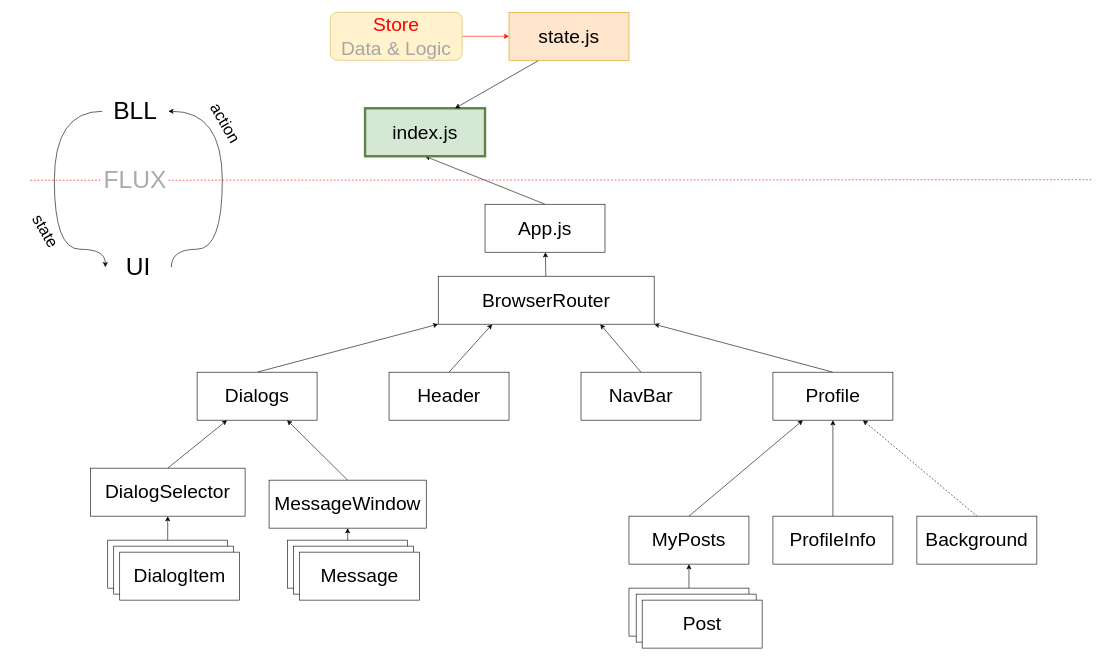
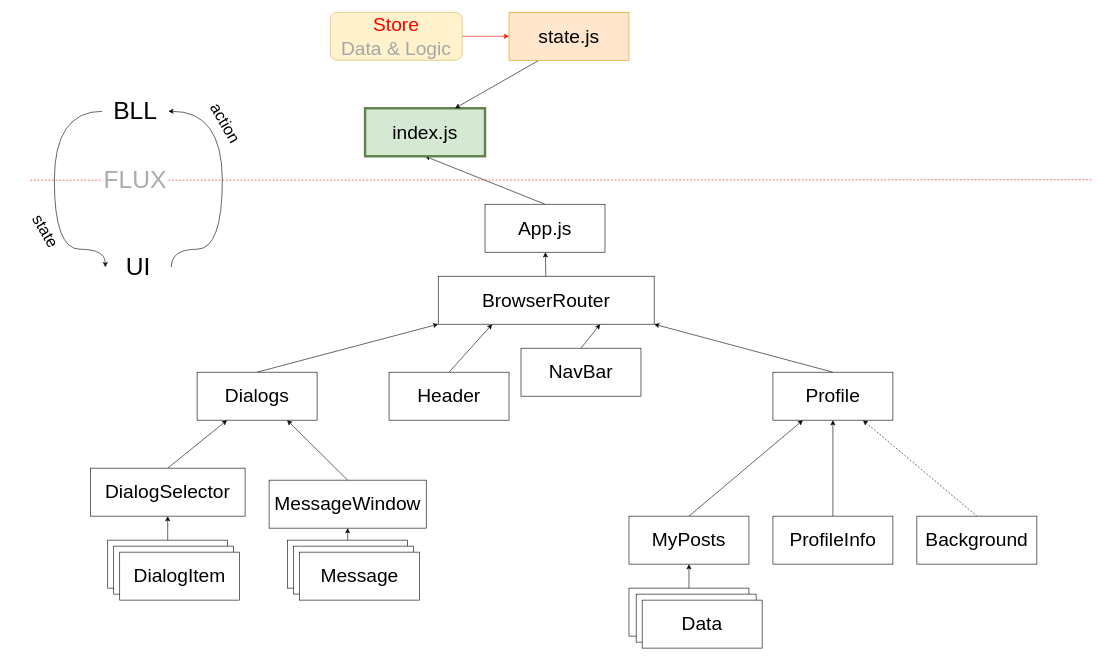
node "NavBar": moved (641, 396) -> (581, 372)
node "Post": label "Post" -> "Data"
